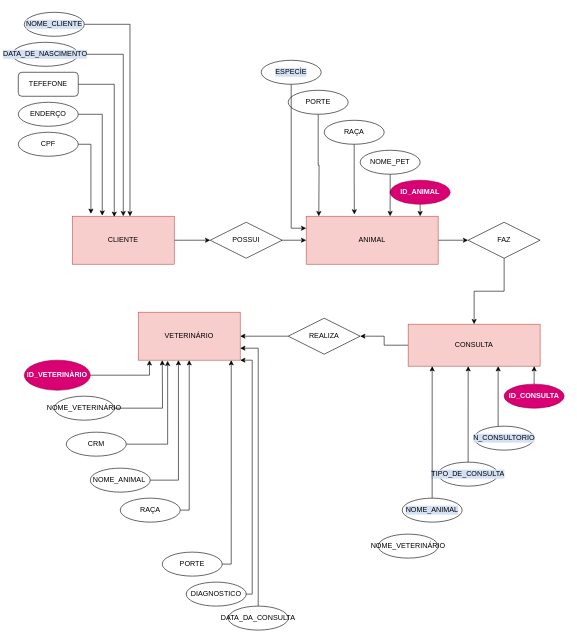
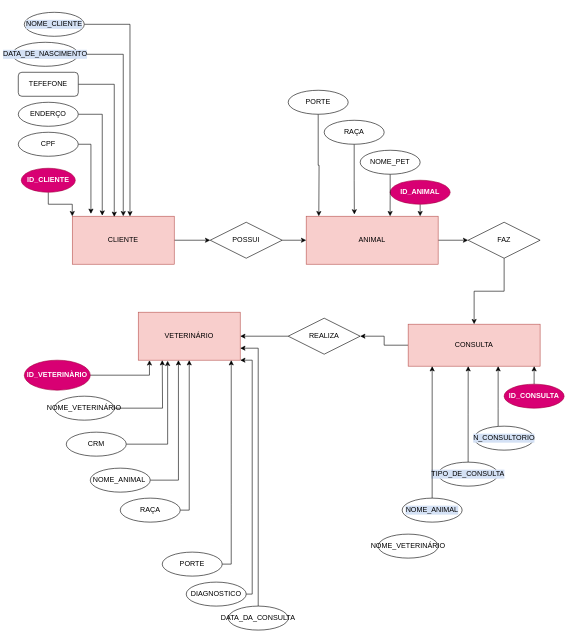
node "ESPECÌE": removed
node "ID_CLIENTE": added
edge "ID_CLIENTE" -> "CLIENTE": added
edge "ESPECÌE" -> "ANIMAL": removed
